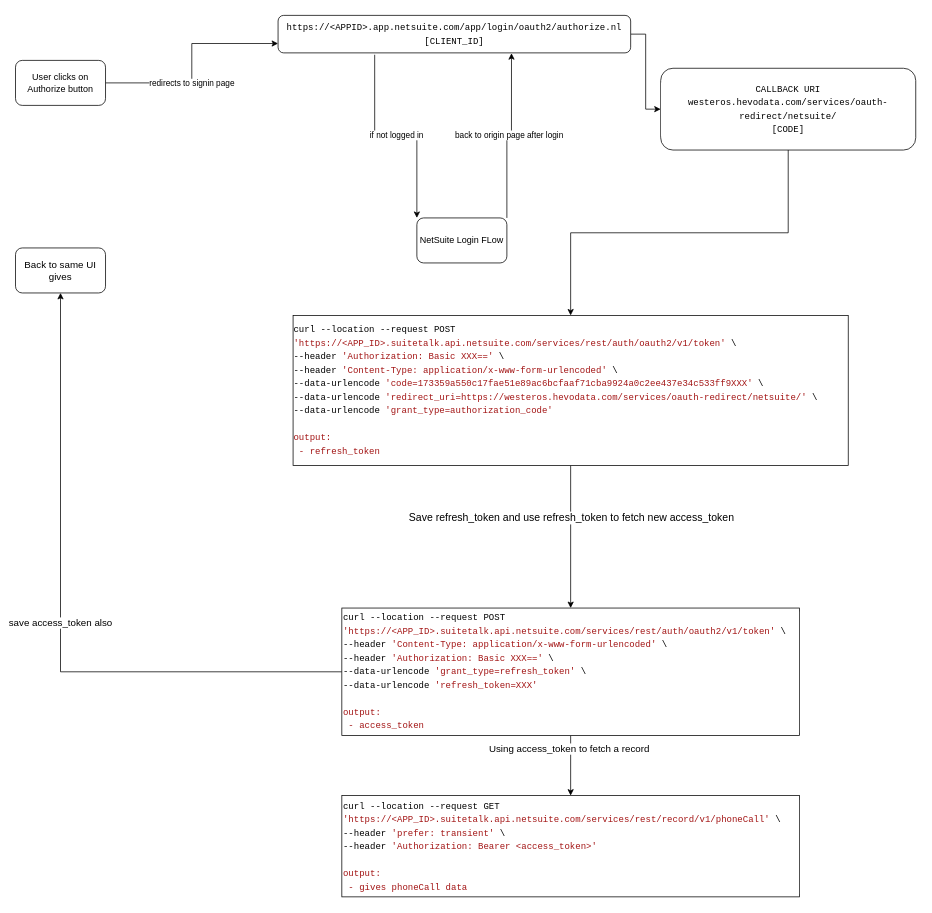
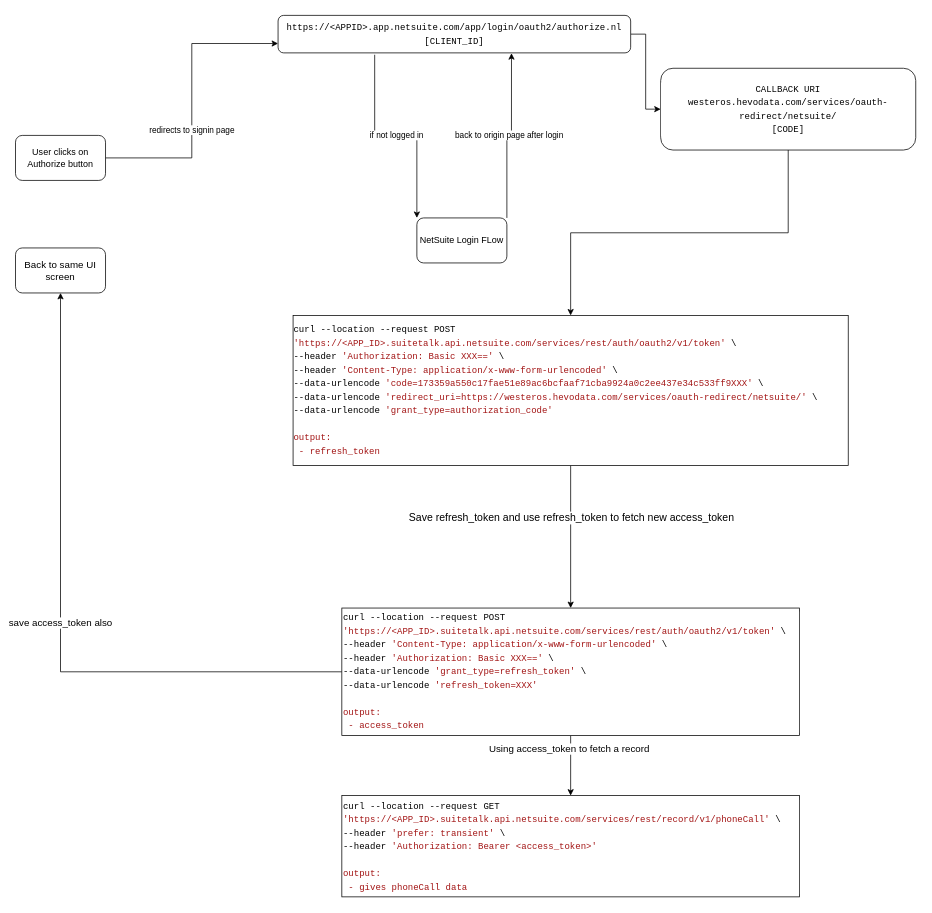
node "User clicks on Authorize button": moved (60, 83) -> (60, 158)
node "Back to same UI gives": label "Back to same UI gives" -> "Back to same UI screen"
